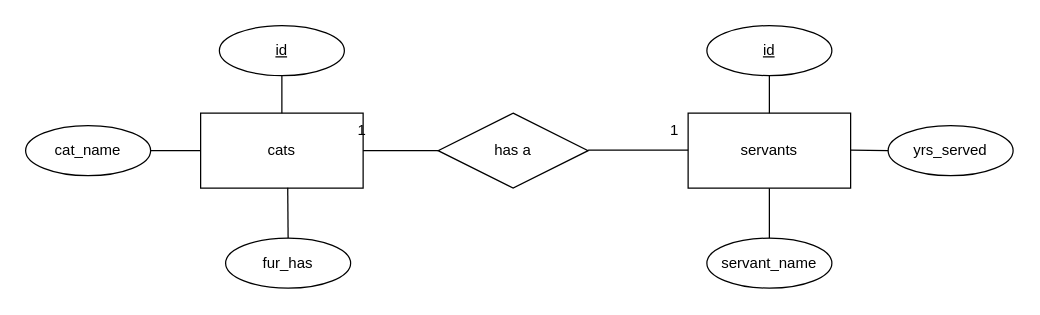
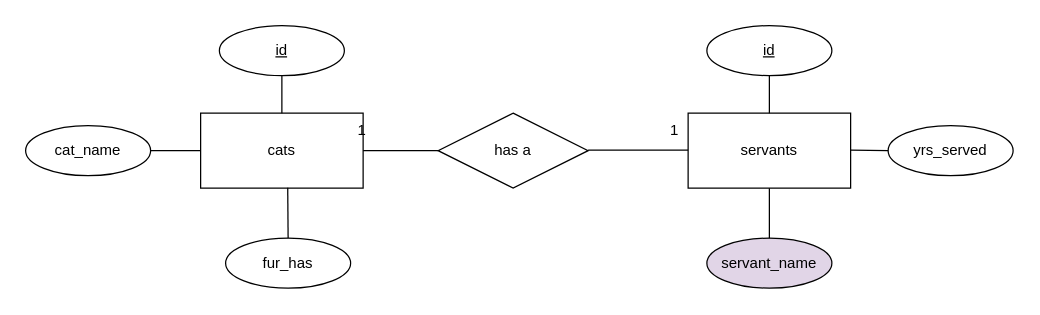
node "servant_name": fillcolor #ffffff -> #e1d5e7
